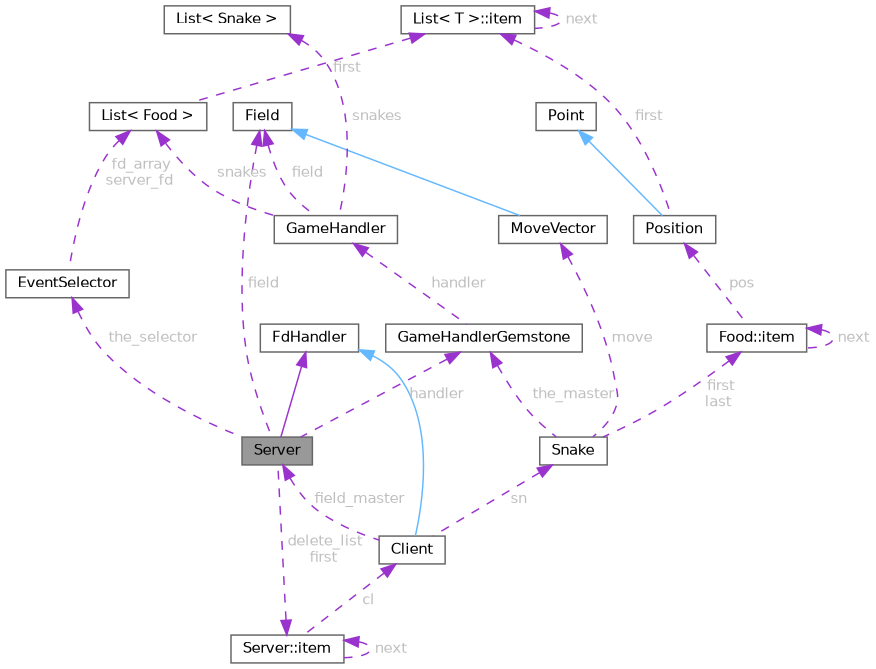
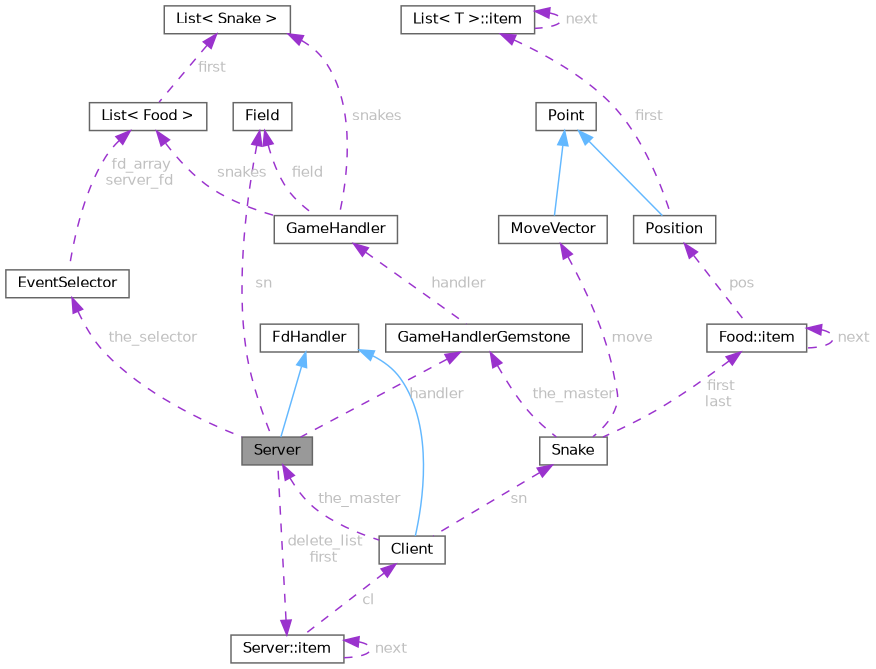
edge "List< Food >" -> "List< T >::item": now "List< Food >" -> "List< Snake >"
edge "MoveVector" -> "Field": now "MoveVector" -> "Point"
edge "Server" -> "Field": label " field" -> " sn"
edge "Server" -> "FdHandler": color darkorchid3 -> steelblue1
edge "Client" -> "Server": label " field_master" -> " the_master"
